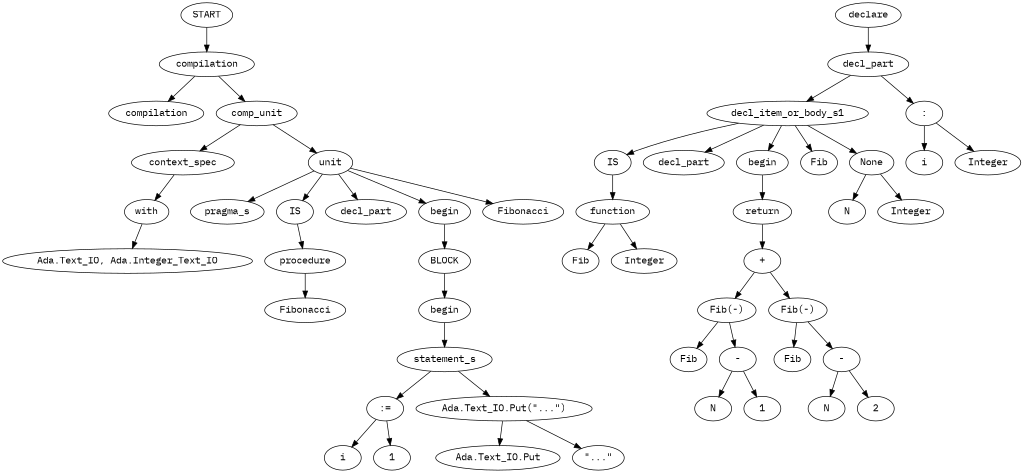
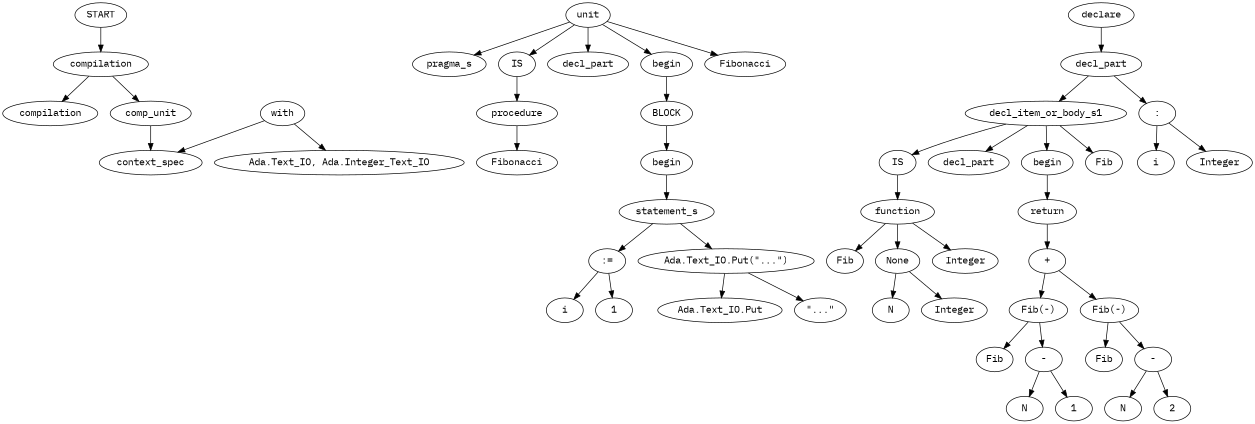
edge "comp_unit" -> "unit": removed
edge "decl_item_or_body_s1" -> "None": now "function" -> "None"
edge "context_spec" -> "with": reversed
